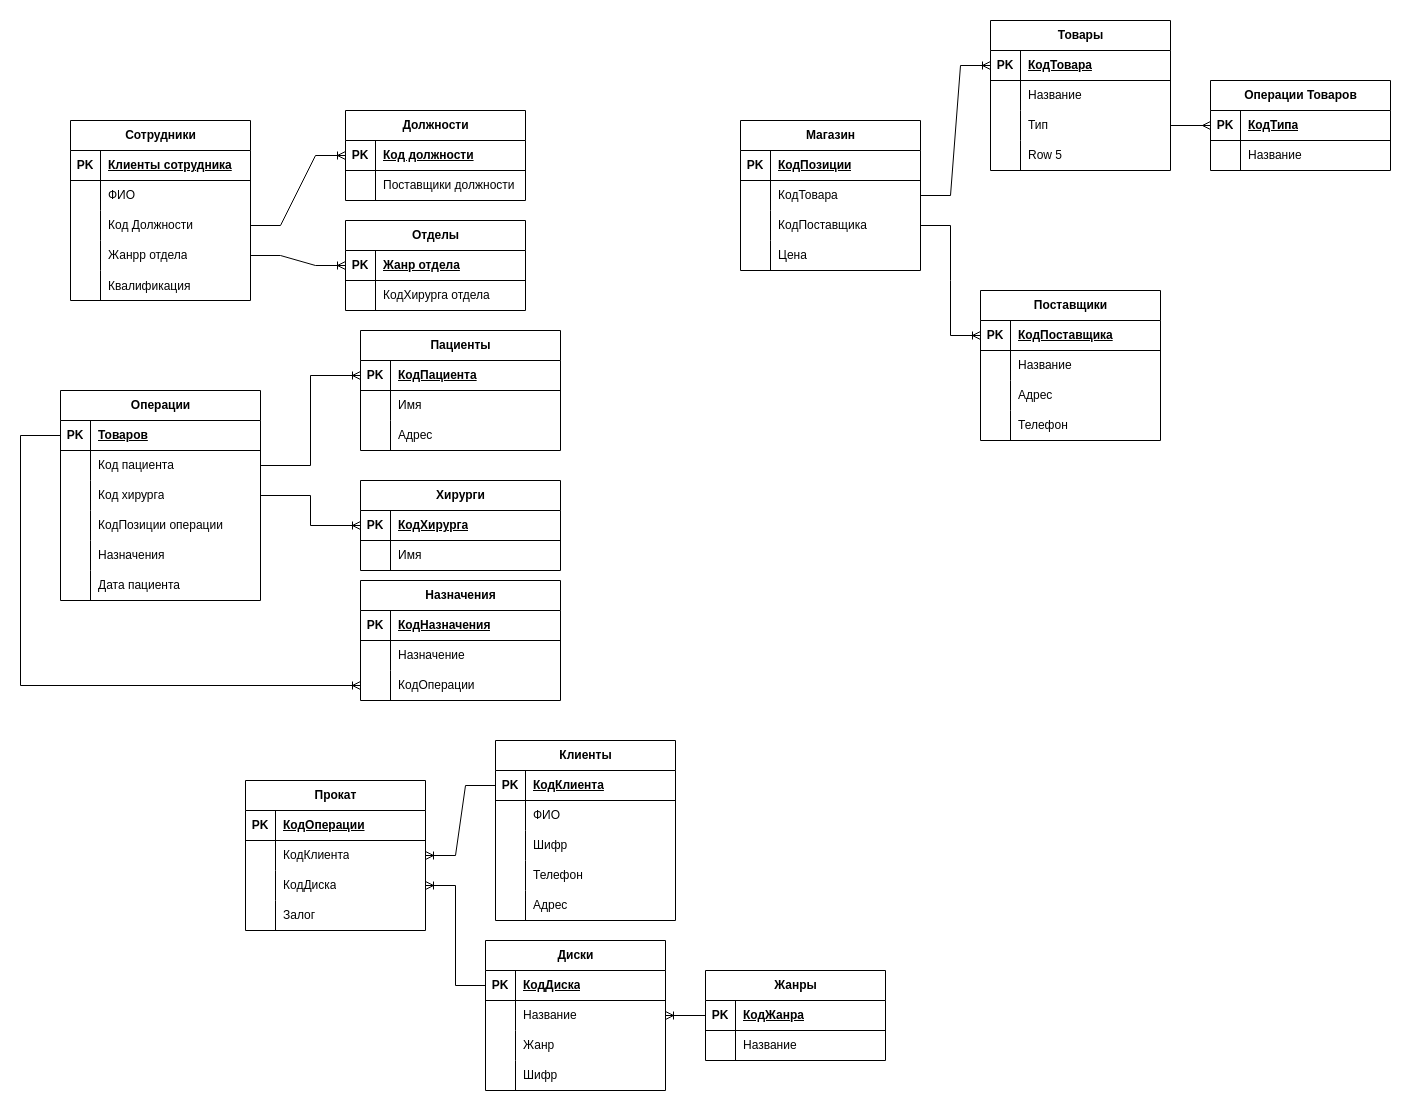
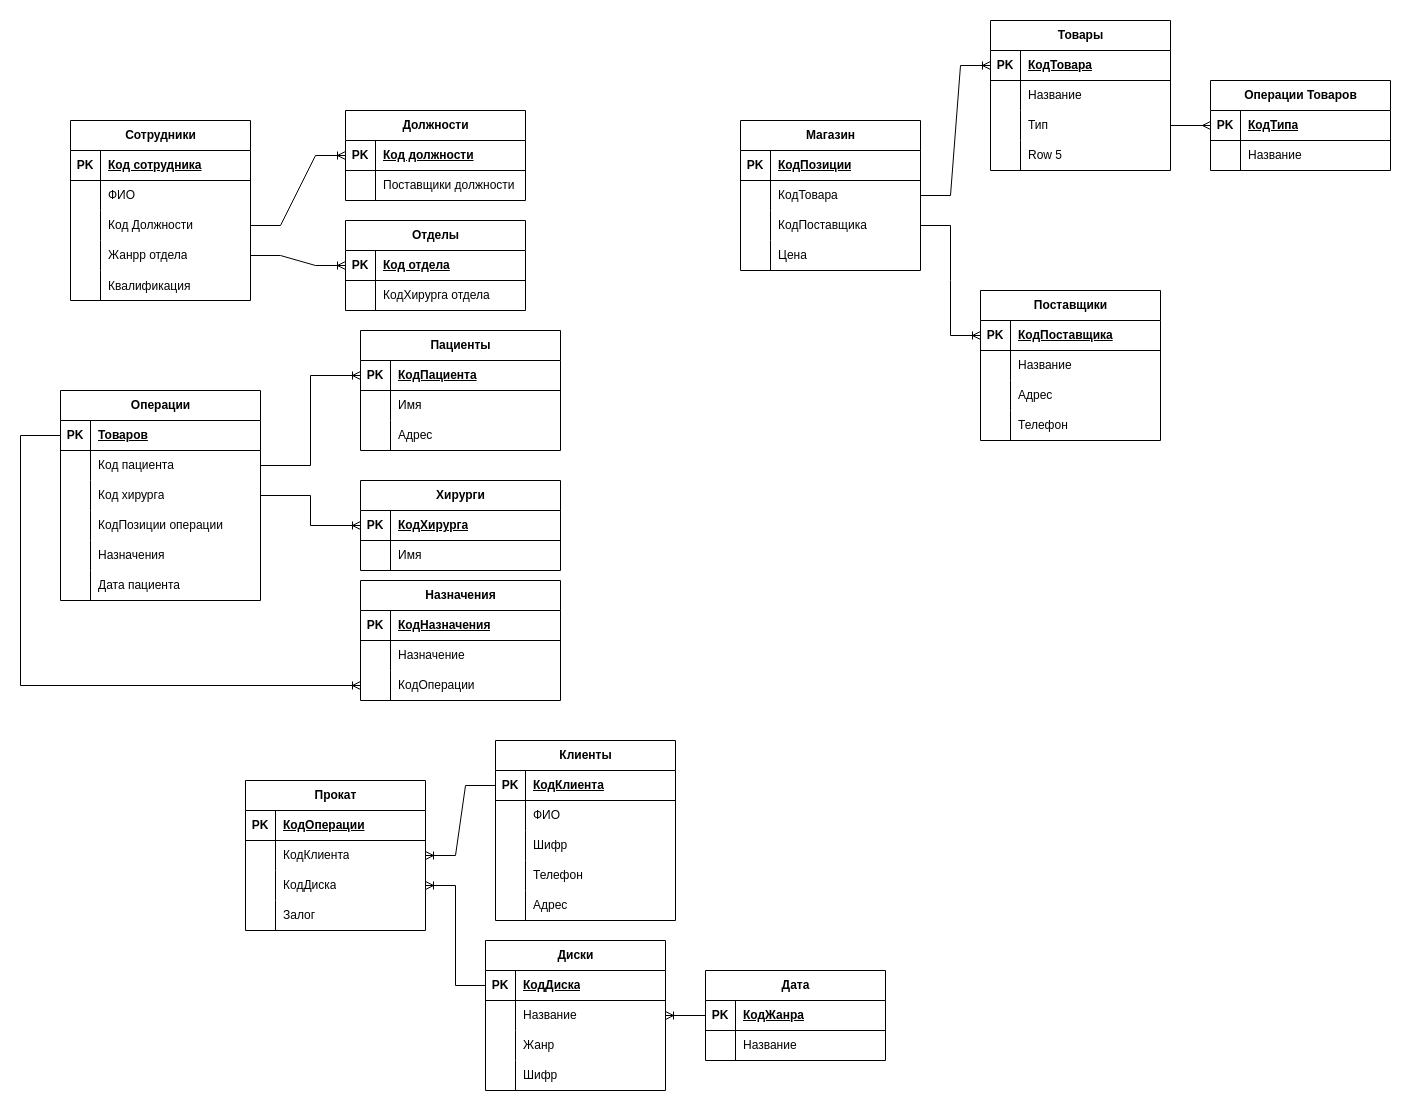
node "Клиенты сотрудника": label "Клиенты сотрудника" -> "Код сотрудника"
node "Жанр отдела": label "Жанр отдела" -> "Код отдела"
node "Жанры": label "Жанры" -> "Дата"
